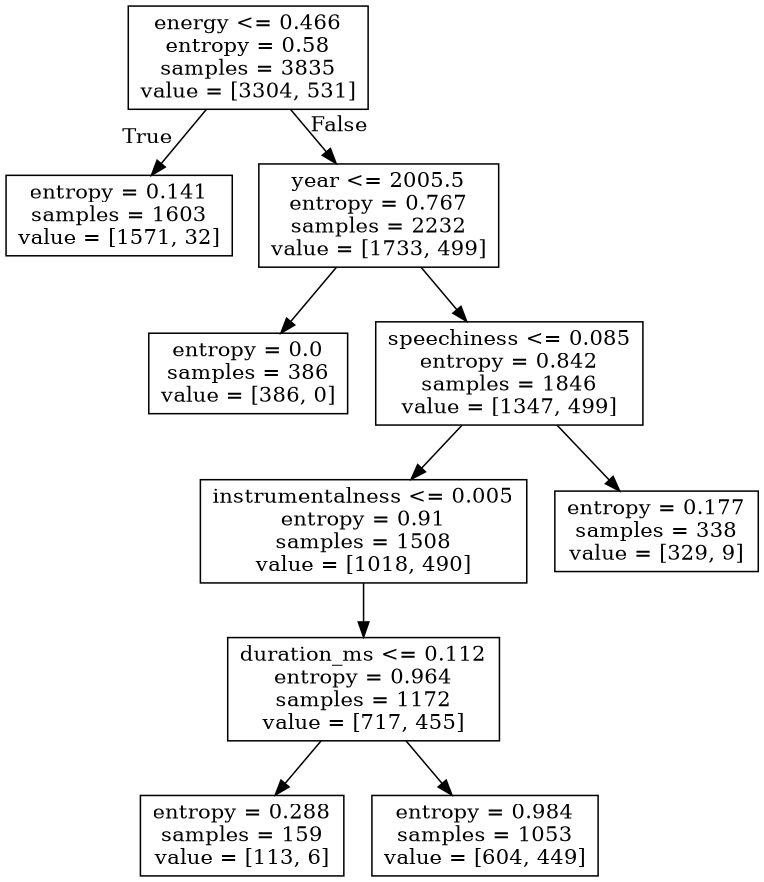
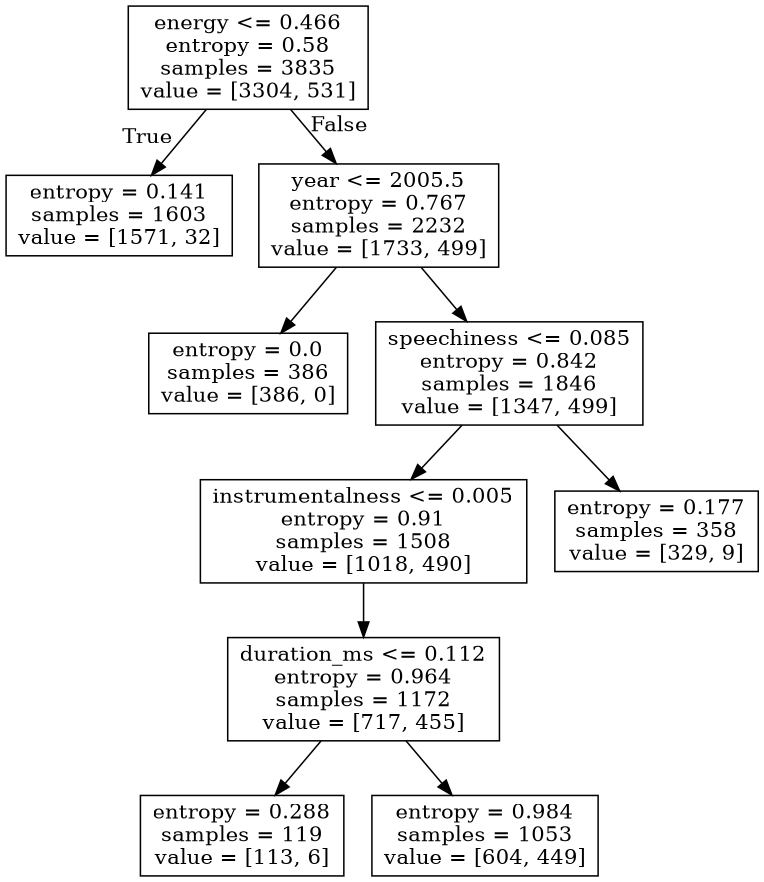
node "entropy = 0.177 samples = 338 value = [329, 9]": label "entropy = 0.177 samples = 338 value = [329, 9]" -> "entropy = 0.177 samples = 358 value = [329, 9]"
node "entropy = 0.288 samples = 159 value = [113, 6]": label "entropy = 0.288 samples = 159 value = [113, 6]" -> "entropy = 0.288 samples = 119 value = [113, 6]"
